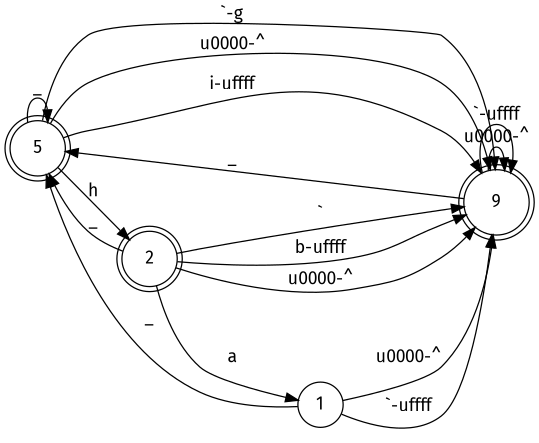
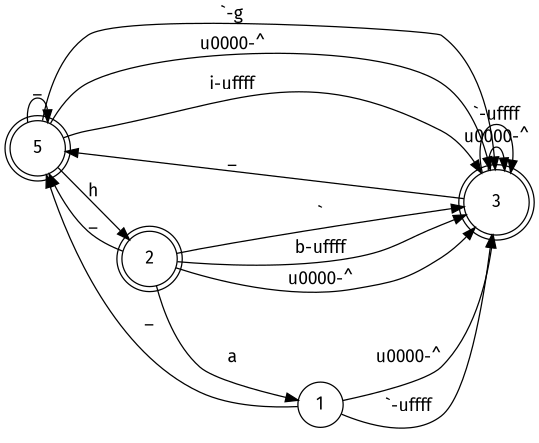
node "9": label "9" -> "3"
